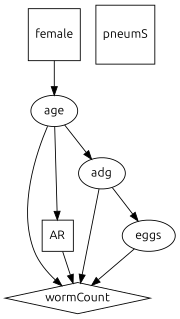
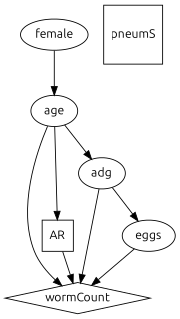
node "female": shape square -> ellipse
